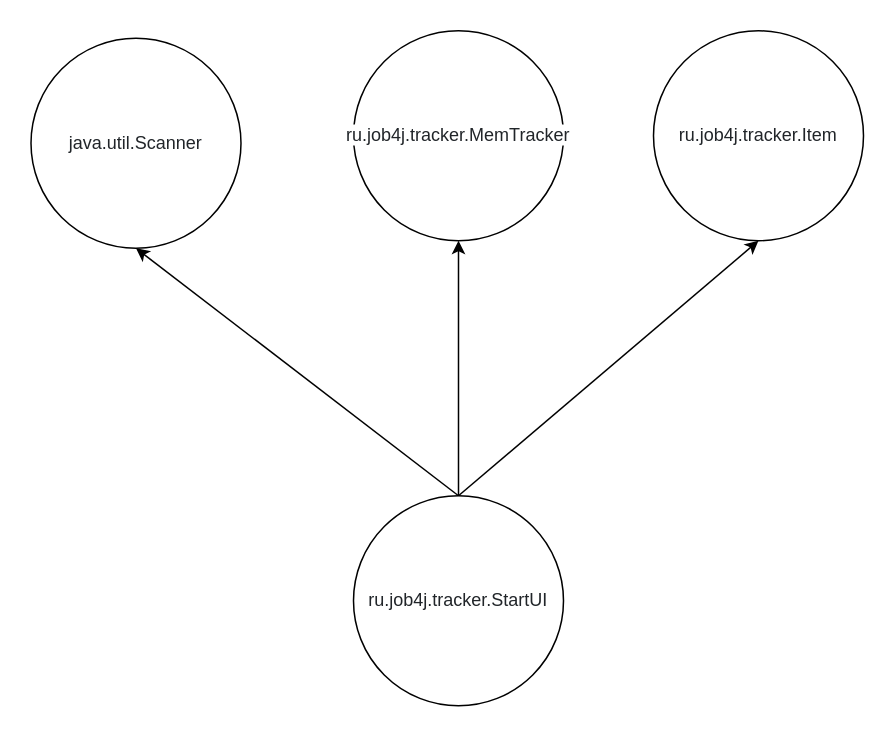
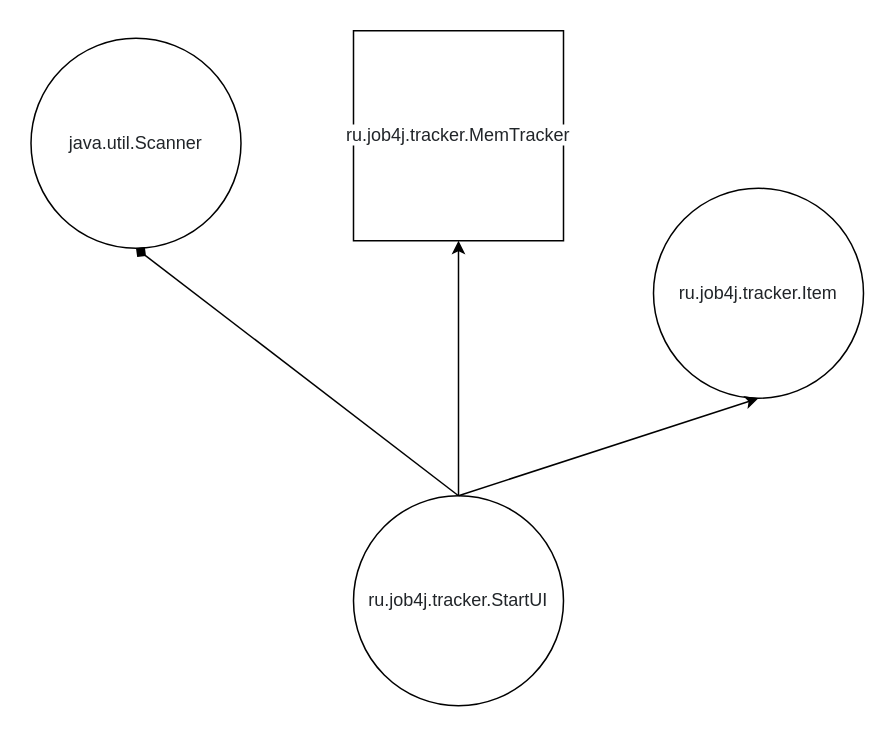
node "ru.job4j.tracker.MemTracker": shape ellipse -> rectangle
node "ru.job4j.tracker.Item": moved (758, 136) -> (758, 293)
edge "ru.job4j.tracker.StartUI" -> "java.util.Scanner": arrowhead classic -> diamond
